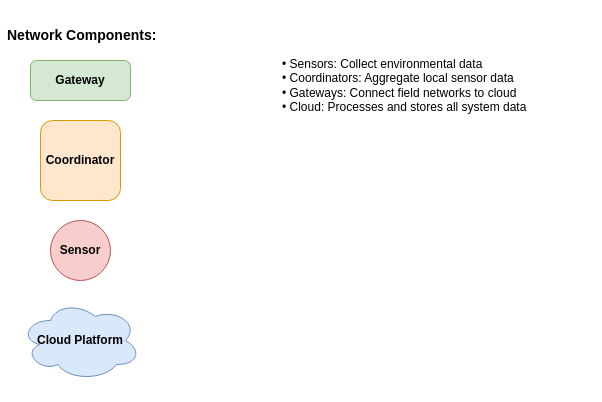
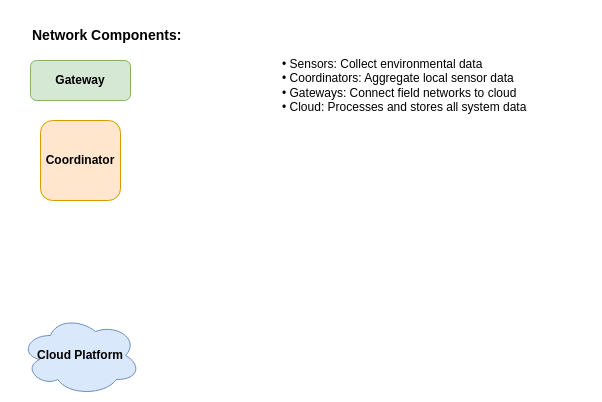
node "Network Components:": moved (106, 36) -> (131, 36)
node "Sensor": removed
node "Cloud Platform": moved (81, 341) -> (81, 356)
